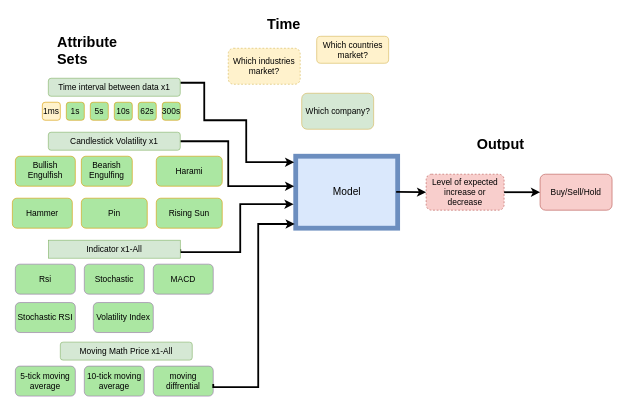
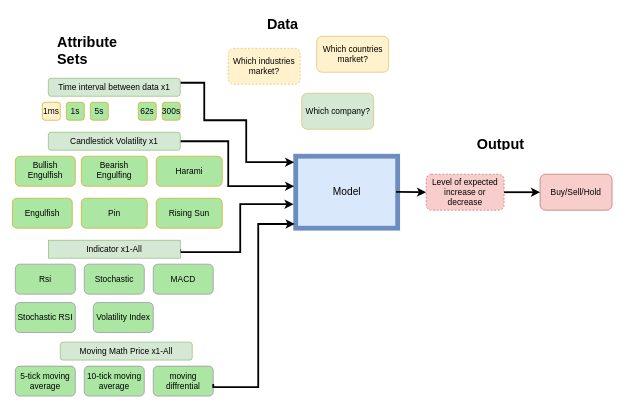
node "Time": label "Time" -> "Data"
node "Which countries market?": size 72x27 -> 72x36
node "10s": removed
node "Bearish Engulfing": size 51x30 -> 66x30
node "Hammer": label "Hammer" -> "Engulfish"
